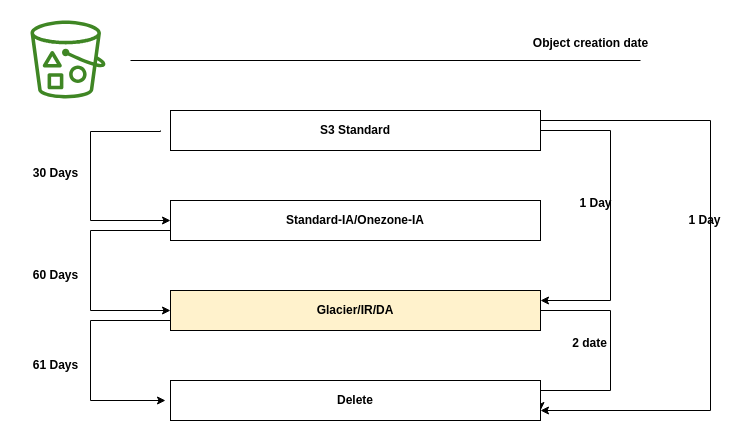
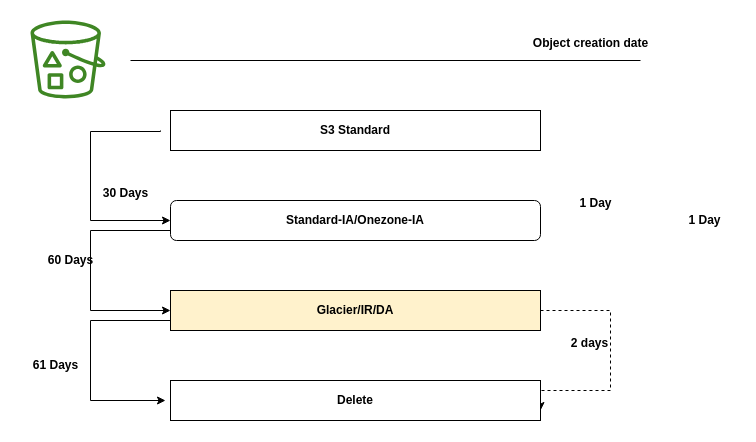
node "30 Days": moved (56, 174) -> (126, 194)
edge "S3 Standard" -> "Glacier/IR/DA": removed
node "Standard-IA/Onezone-IA": shape rectangle -> rounded rectangle
edge "S3 Standard" -> "Delete": removed
node "60 Days": moved (56, 276) -> (71, 261)
node "2 date": label "2 date" -> "2 days"
edge "Glacier/IR/DA" -> "Delete": style solid -> dashed
